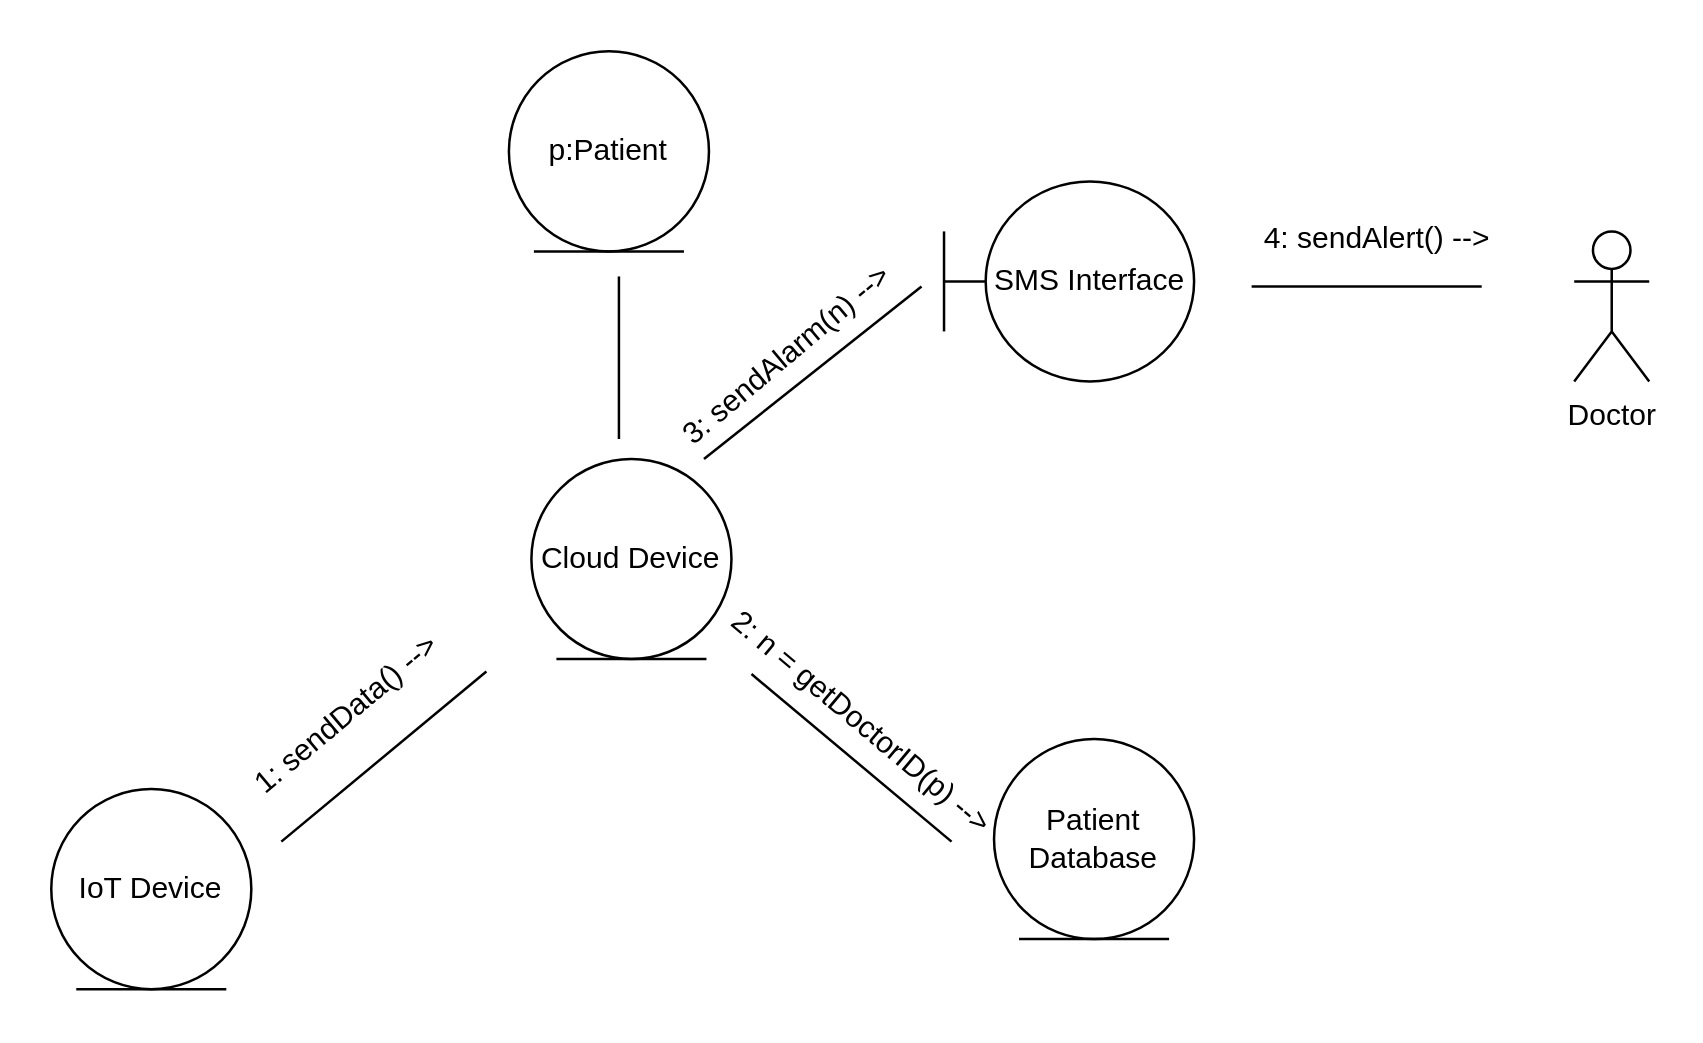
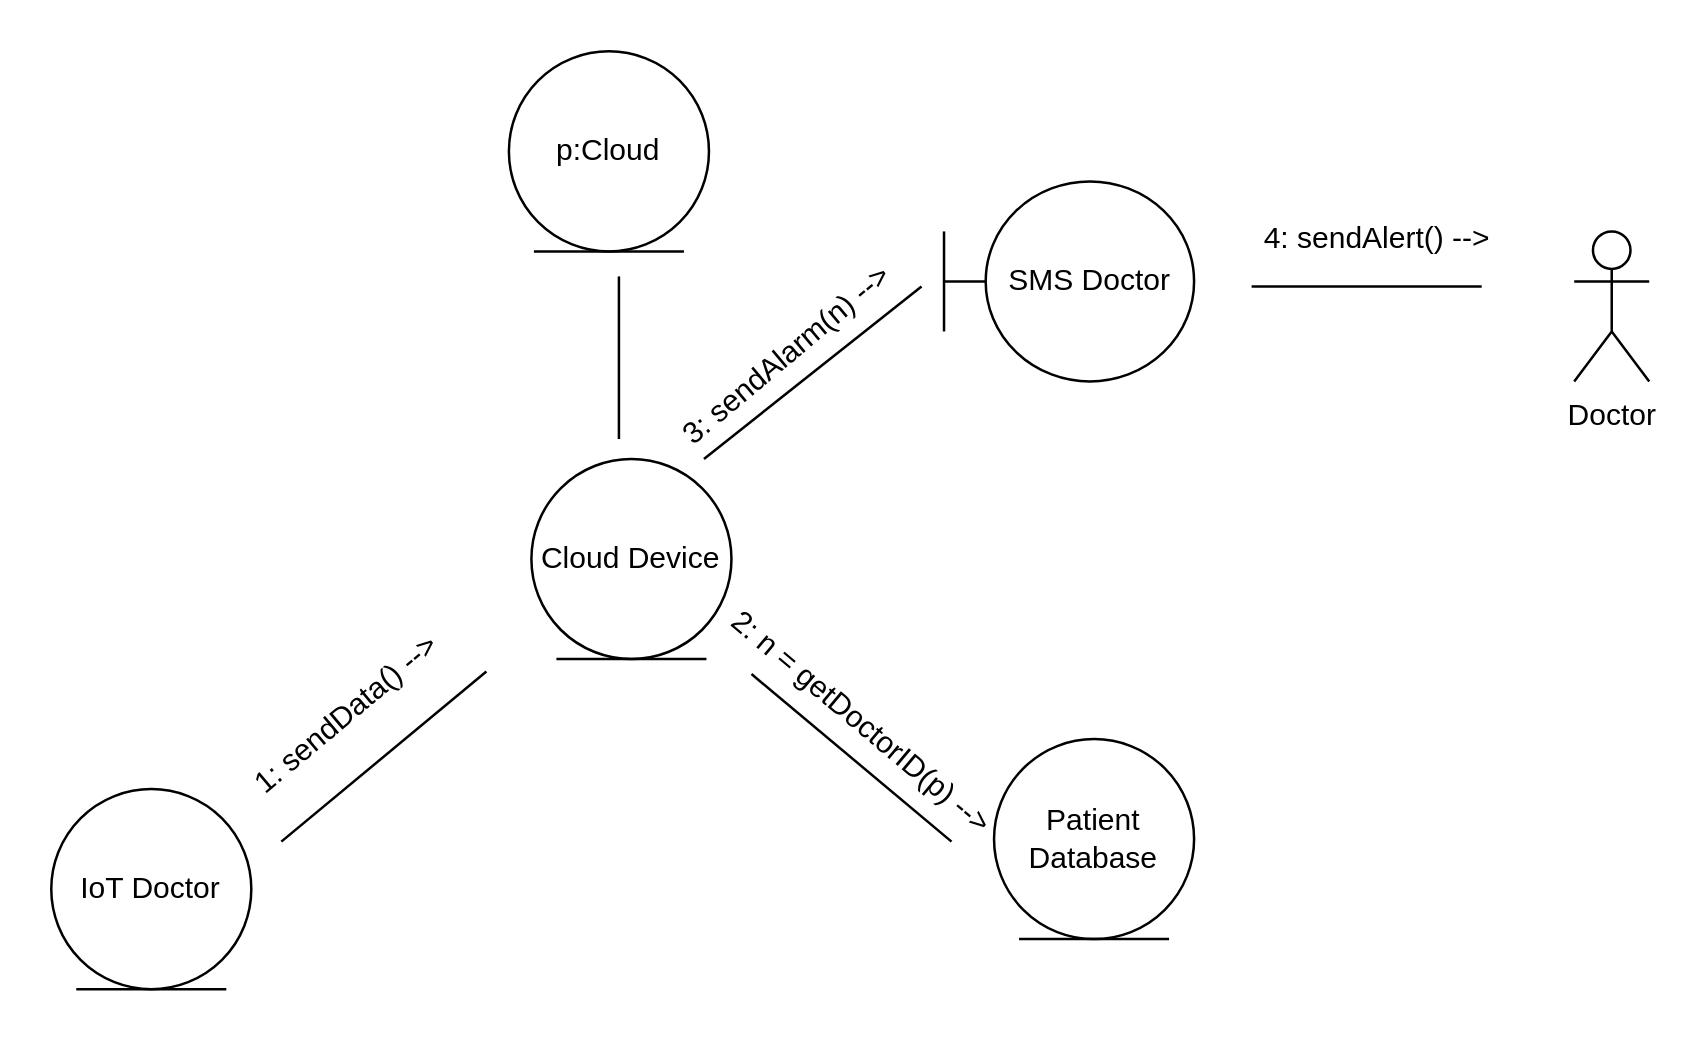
node "p:Patient": label "p:Patient" -> "p:Cloud"
node "SMS Interface": label "SMS Interface" -> "SMS Doctor"
node "IoT Device": label "IoT Device" -> "IoT Doctor"
